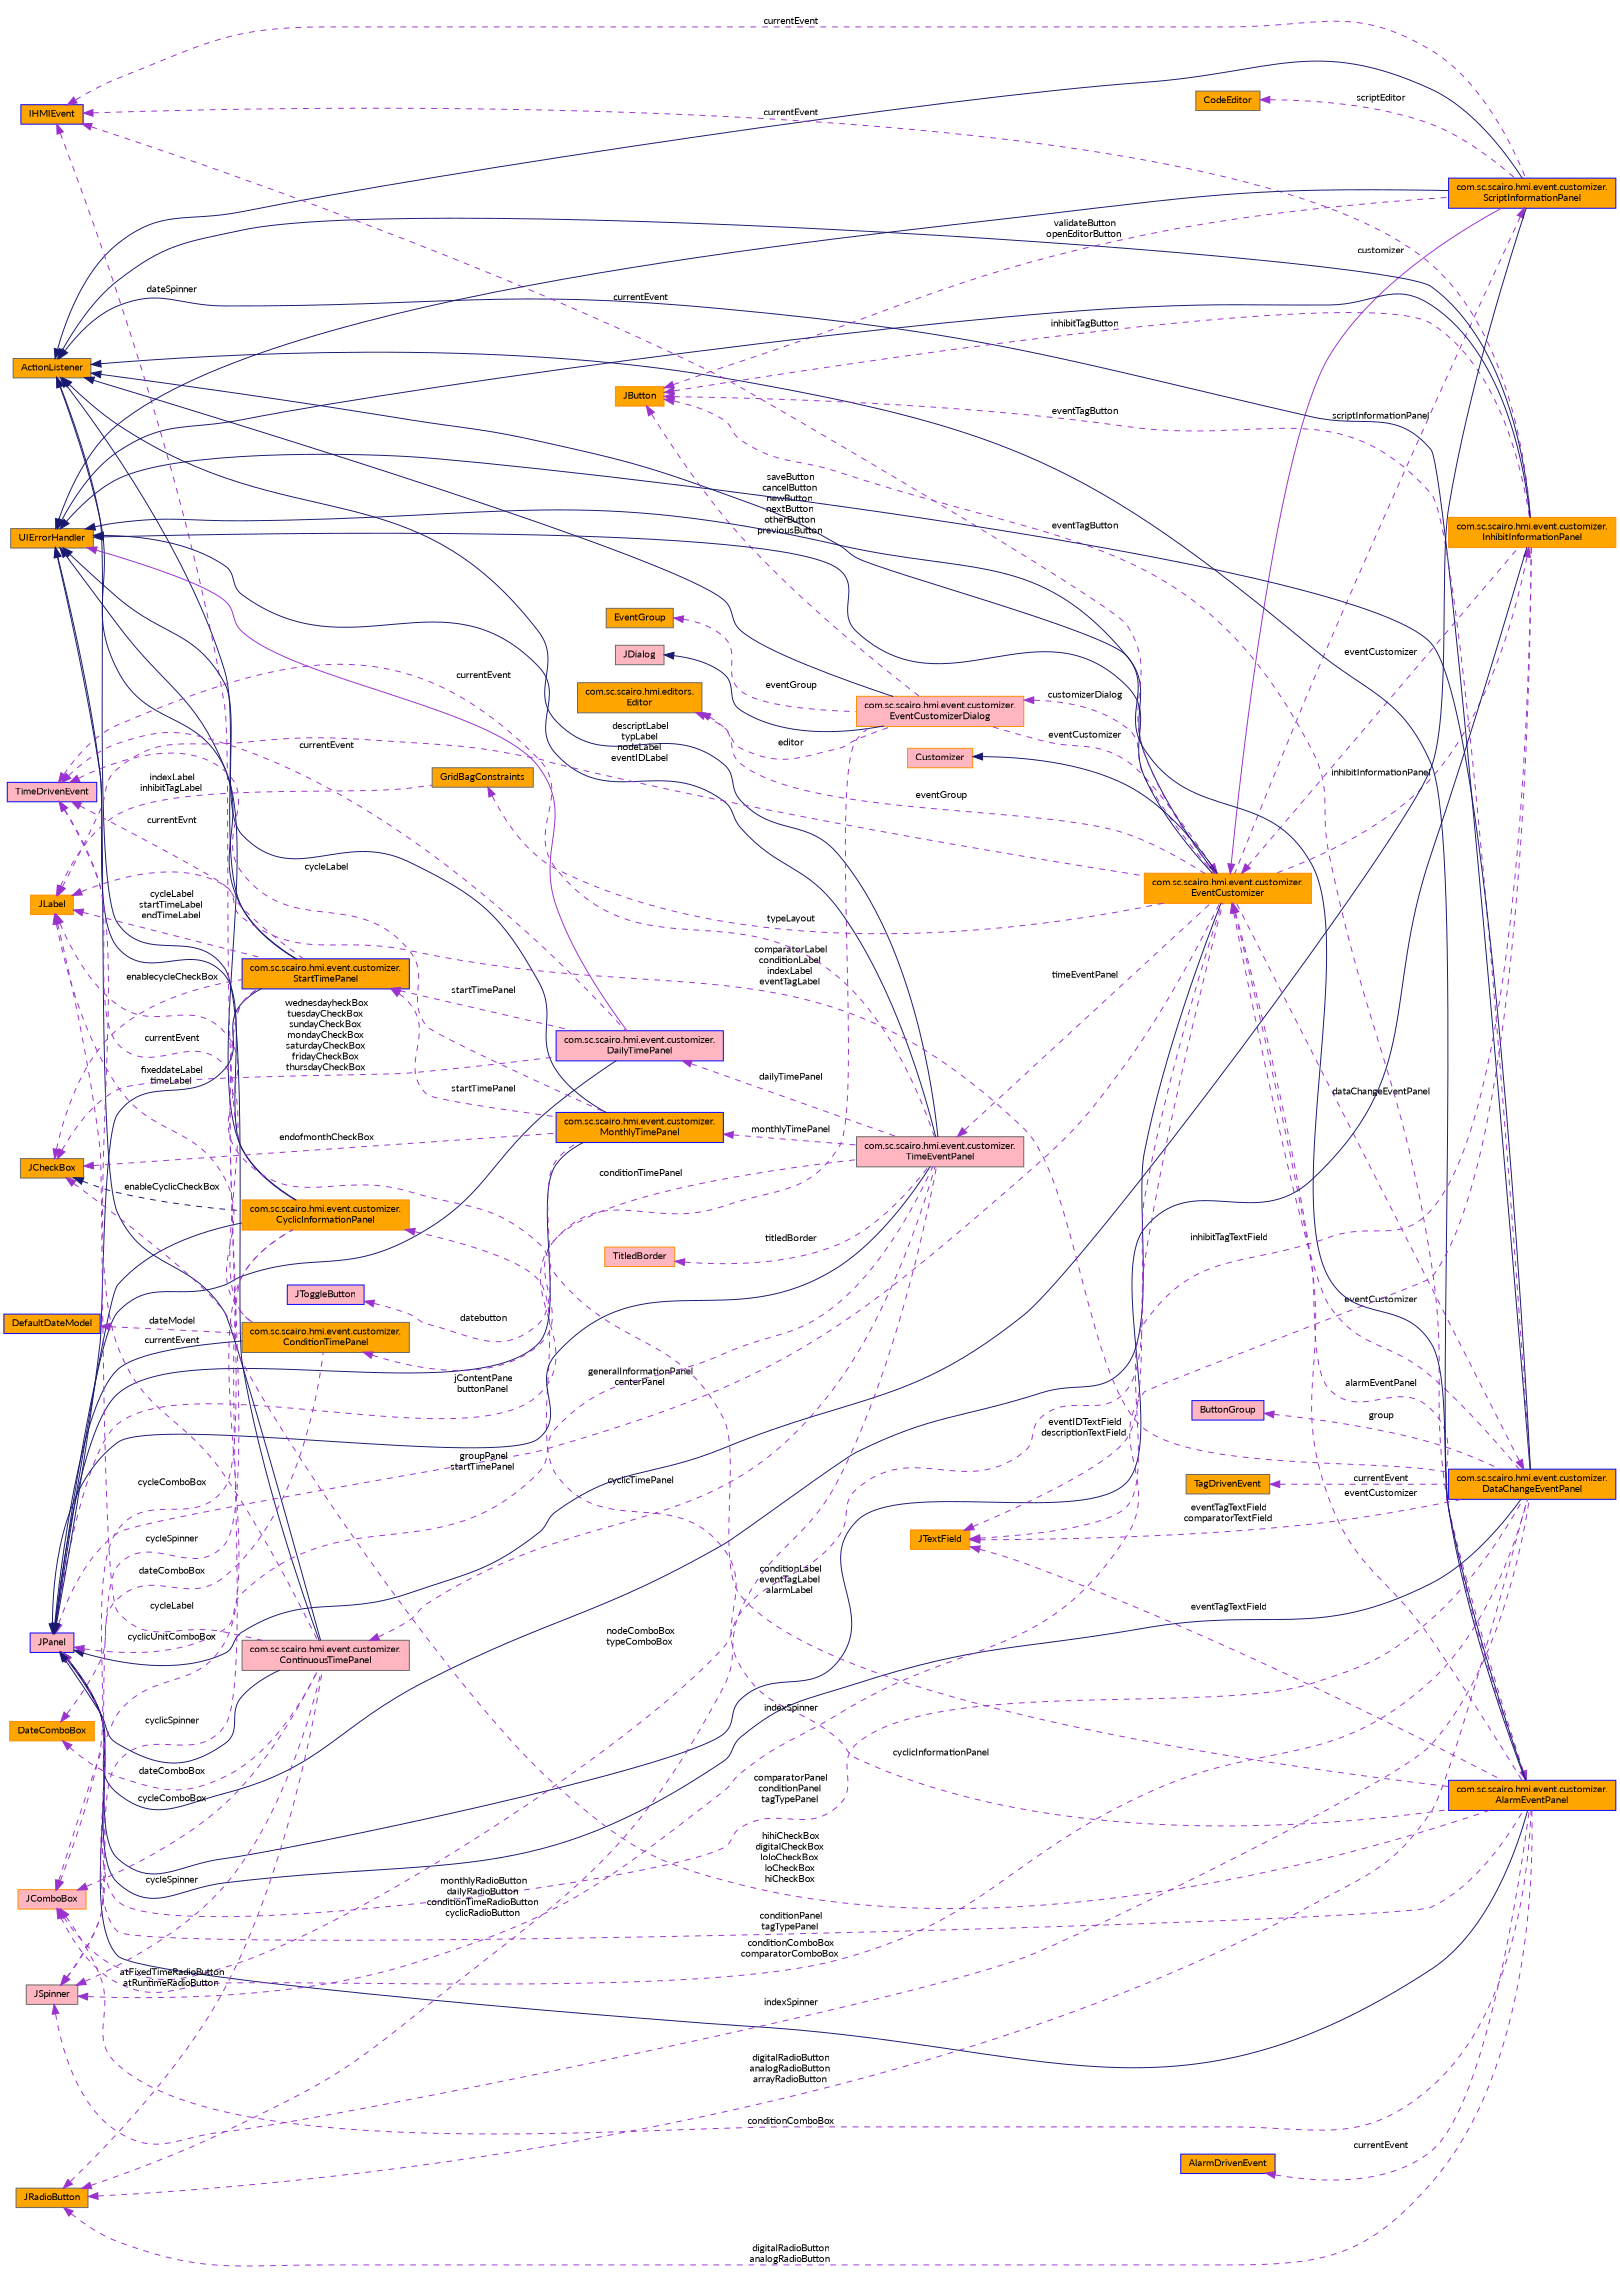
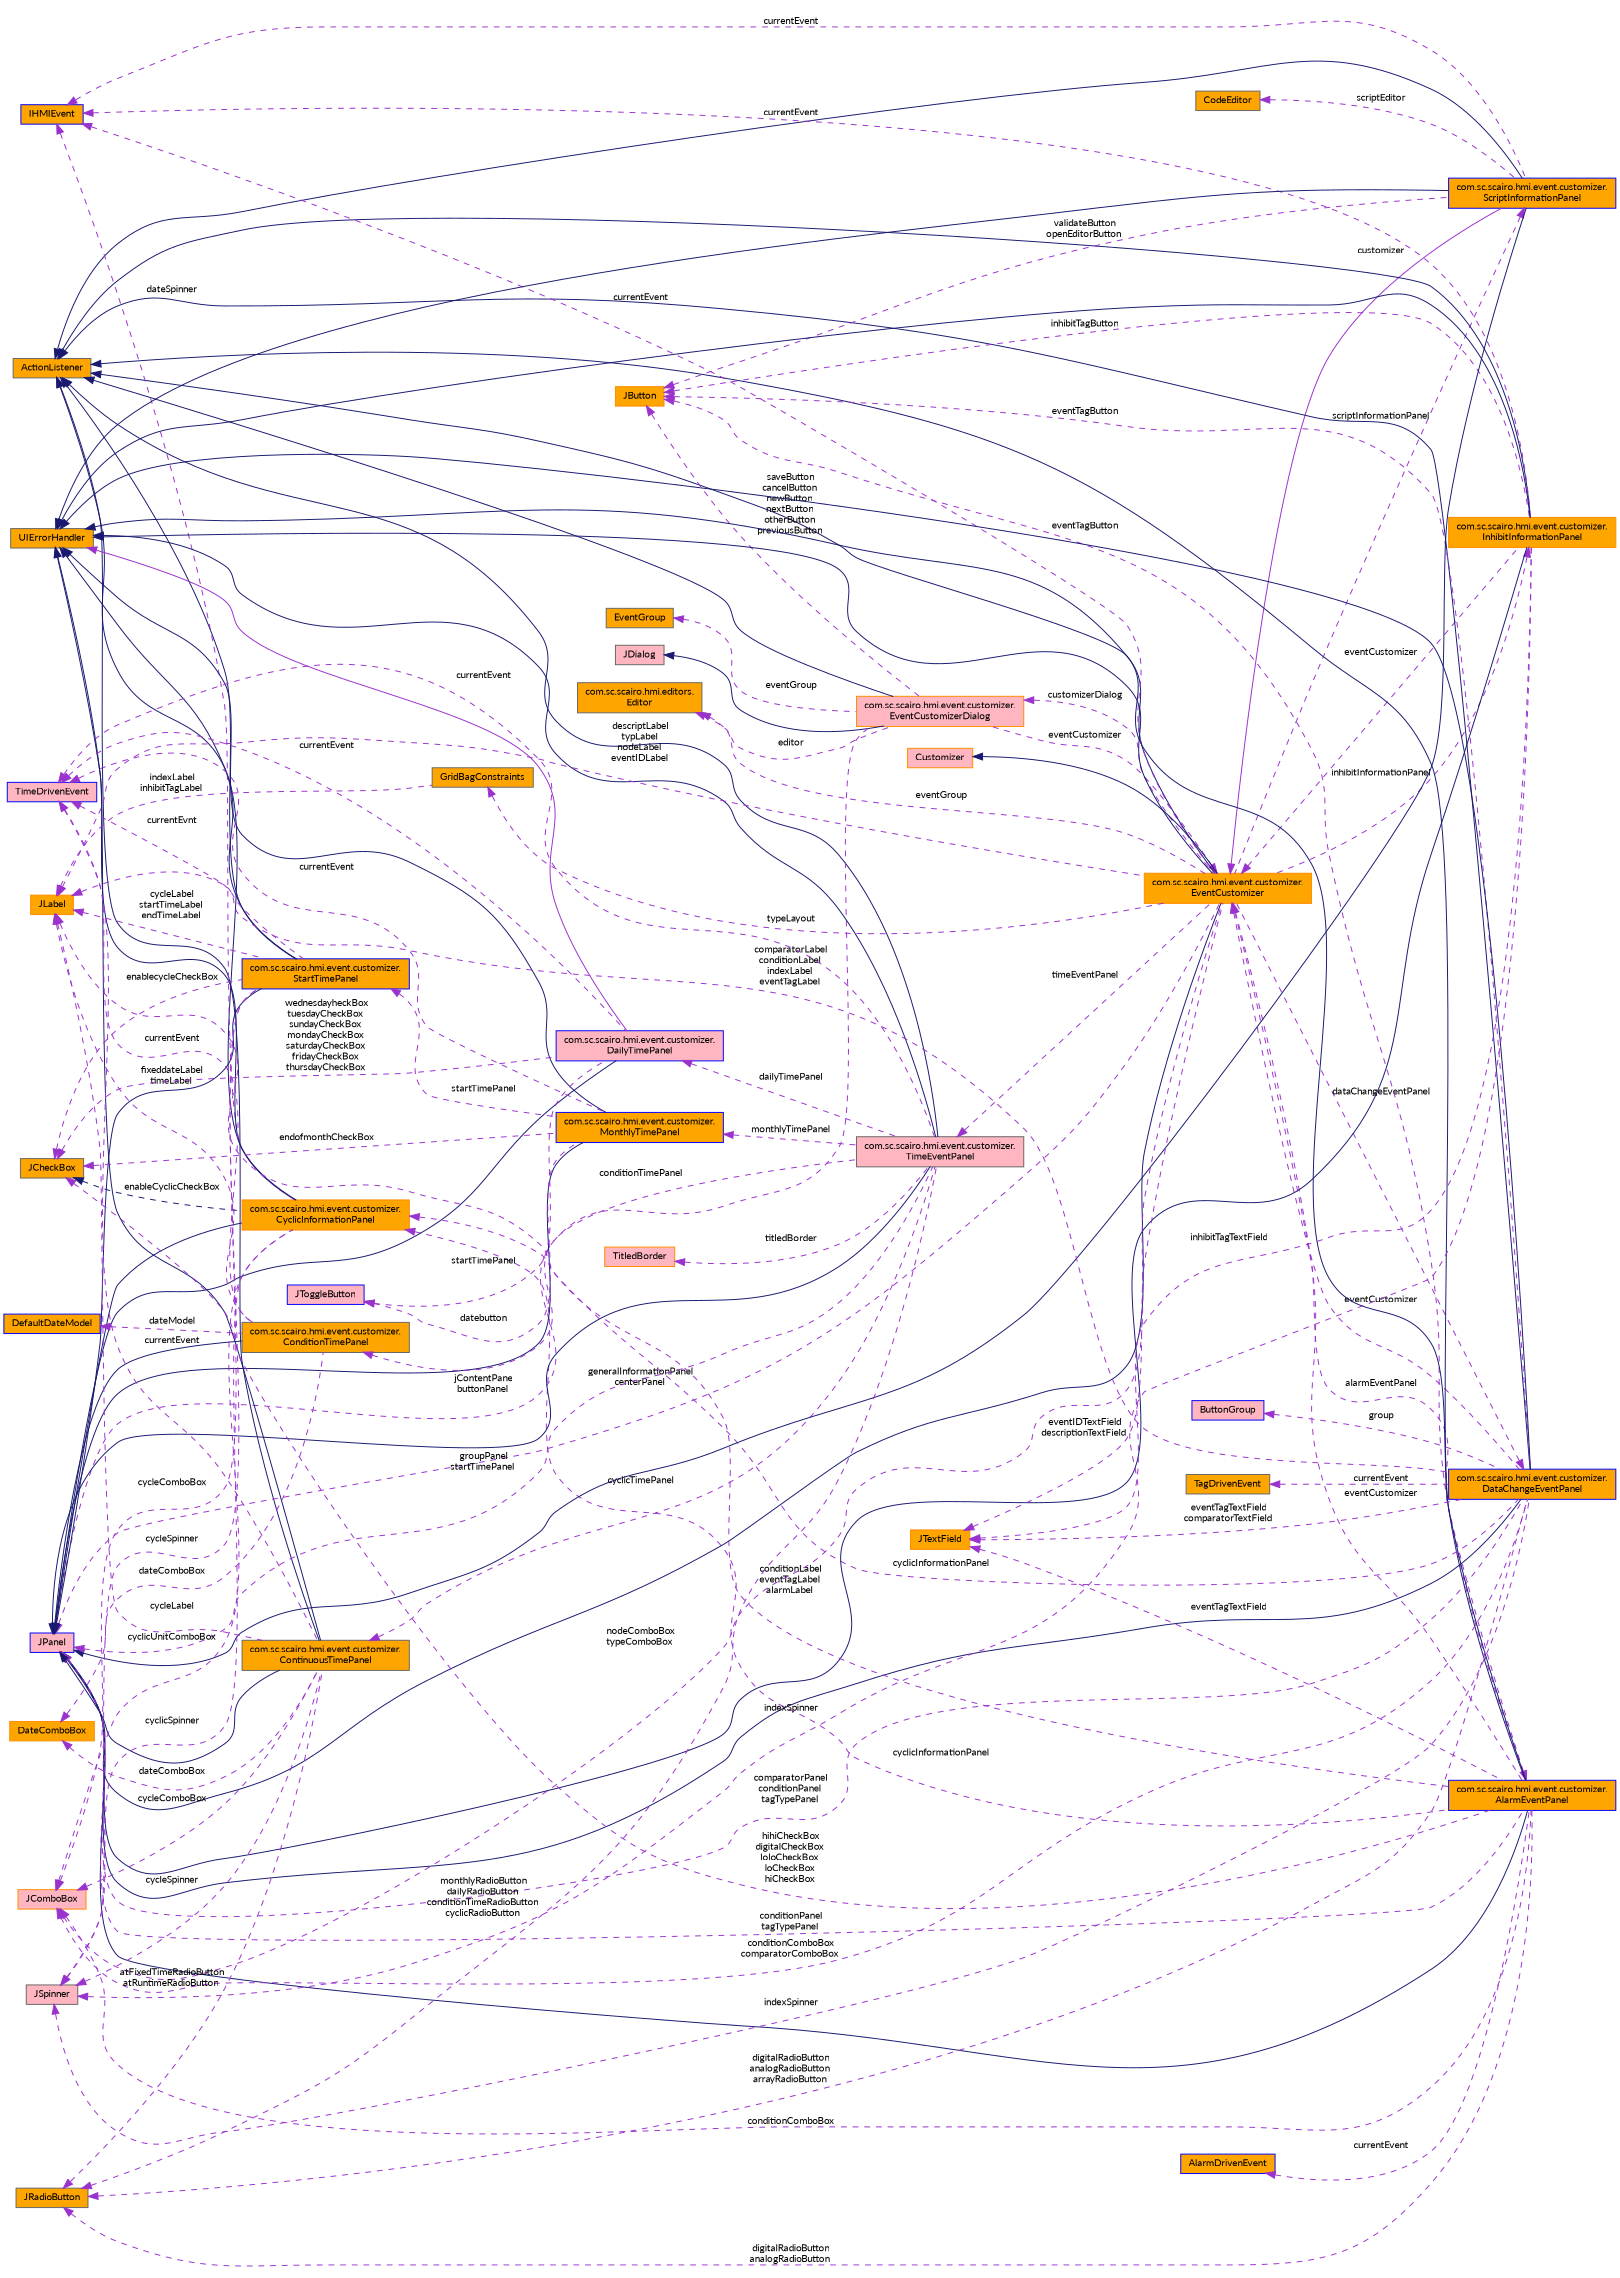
edge "com.sc.scairo.hmi.event.customizer. MonthlyTimePanel" -> "TimeDrivenEvent": label " cycleLabel" -> " currentEvent"
edge "com.sc.scairo.hmi.event.customizer. DailyTimePanel" -> "com.sc.scairo.hmi.event.customizer. StartTimePanel": now "com.sc.scairo.hmi.event.customizer. DailyTimePanel" -> "JToggleButton"
edge "com.sc.scairo.hmi.event.customizer. DataChangeEventPanel" -> "com.sc.scairo.hmi.event.customizer. CyclicInformationPanel": added, label "cyclicInformationPanel"
node "com.sc.scairo.hmi.event.customizer. ContinuousTimePanel": fillcolor lightpink -> orange
